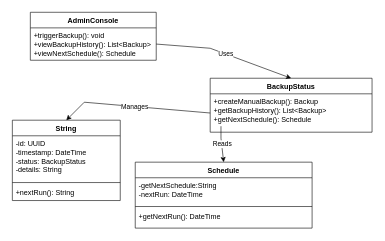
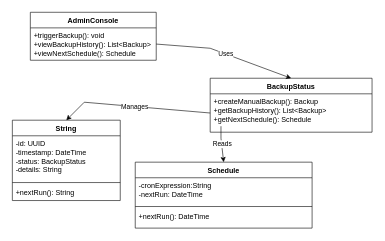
node "-getNextSchedule:String -nextRun: DateTime": label "-getNextSchedule:String -nextRun: DateTime" -> "-cronExpression:String -nextRun: DateTime"
node "+getNextRun(): DateTime": label "+getNextRun(): DateTime" -> "+nextRun(): DateTime"
